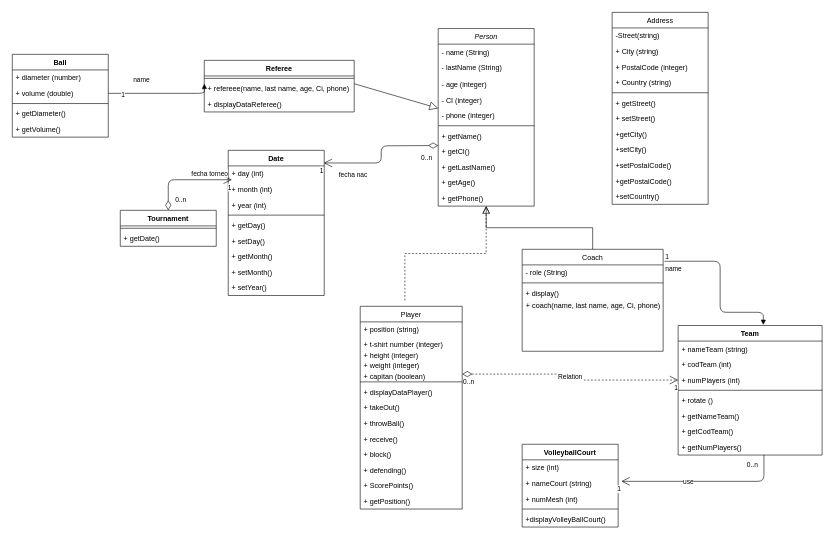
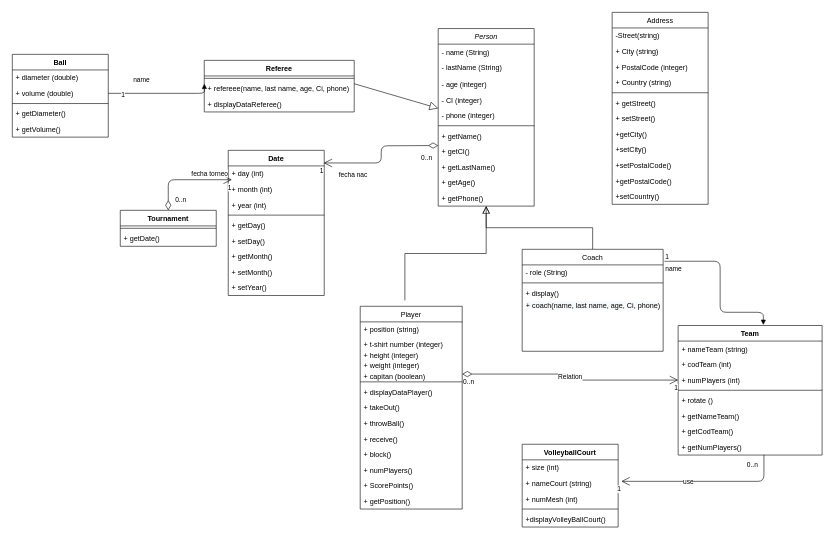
node "+ diameter (number)": label "+ diameter (number)" -> "+ diameter (double)"
edge "Player" -> "Person": style dashed -> solid
edge "+ capitan (boolean)" -- "+ numPlayers (int)": style dashed -> solid
node "+ defending()": label "+ defending()" -> "+ numPlayers()"
